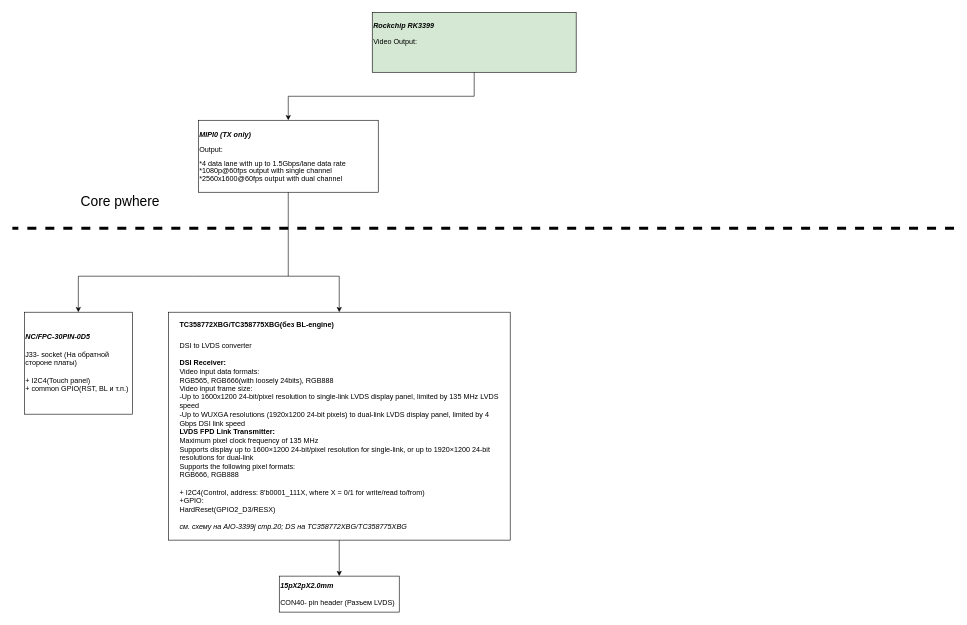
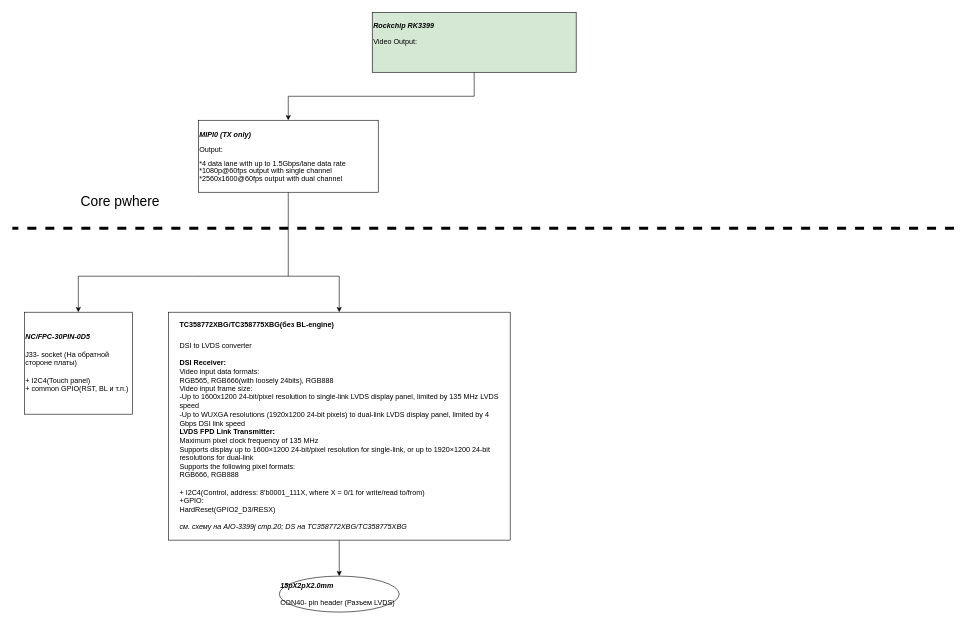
node "15pX2pX2.0mm CON40- pin header (Разъем LVDS)": shape rectangle -> ellipse
